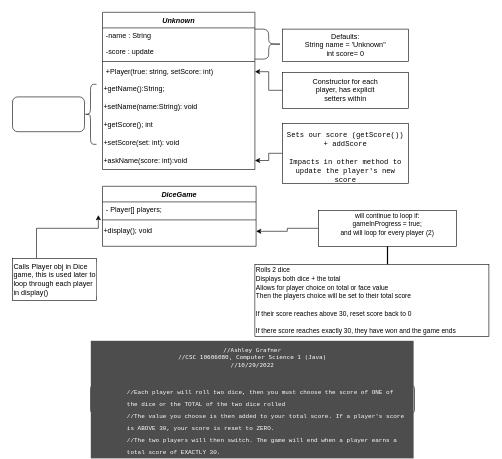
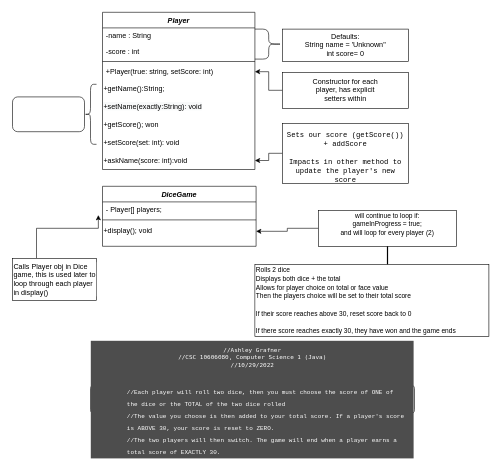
node "Unknown": label "Unknown" -> "Player"
node "-score : update": label "-score : update" -> "-score : int"
node "+setName(name:String): void": label "+setName(name:String): void" -> "+setName(exactly:String): void"
node "+getScore(); int": label "+getScore(); int" -> "+getScore(); won"
